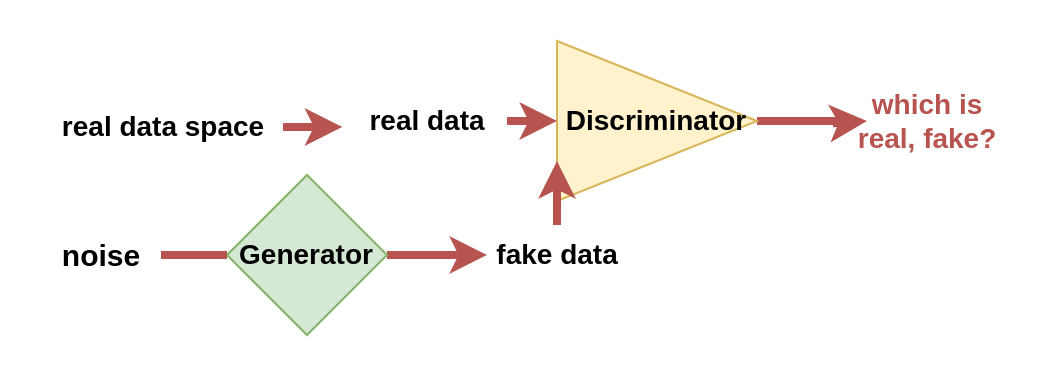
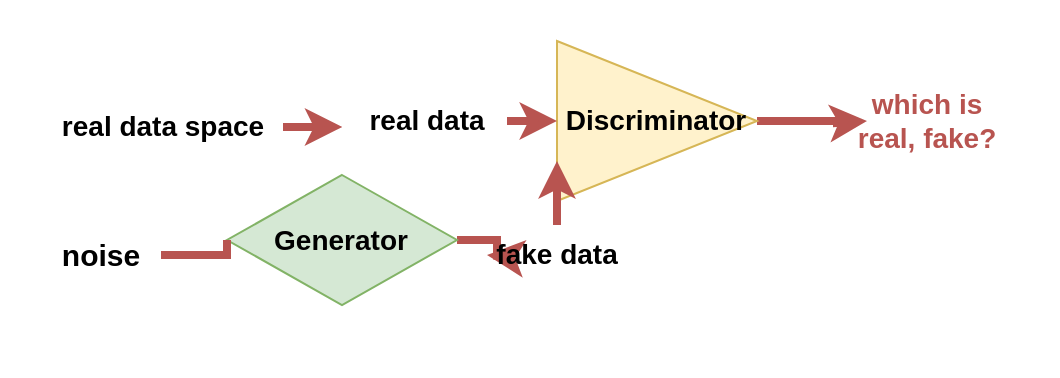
node "Generator": size 160x160 -> 230x130
